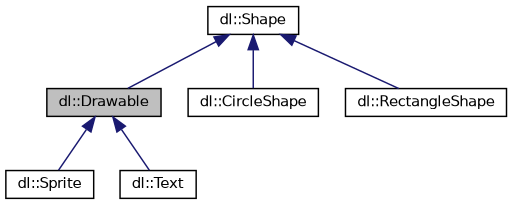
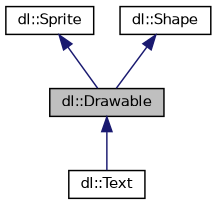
node "dl::CircleShape": removed
node "dl::RectangleShape": removed
edge "dl::Sprite" -> "dl::Drawable": reversed
